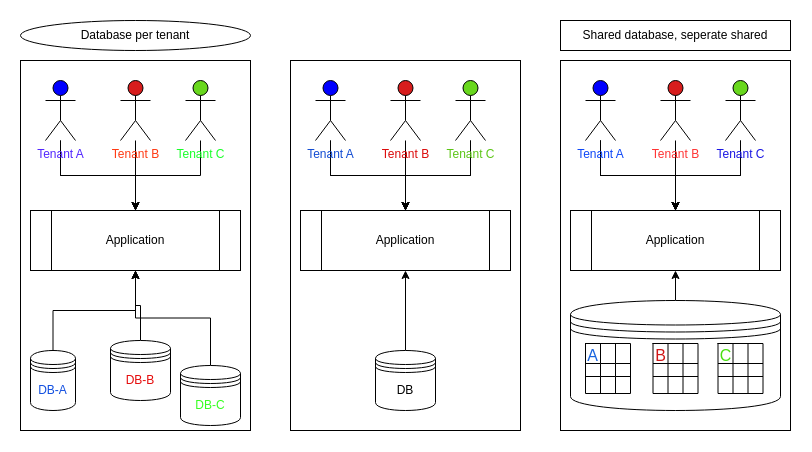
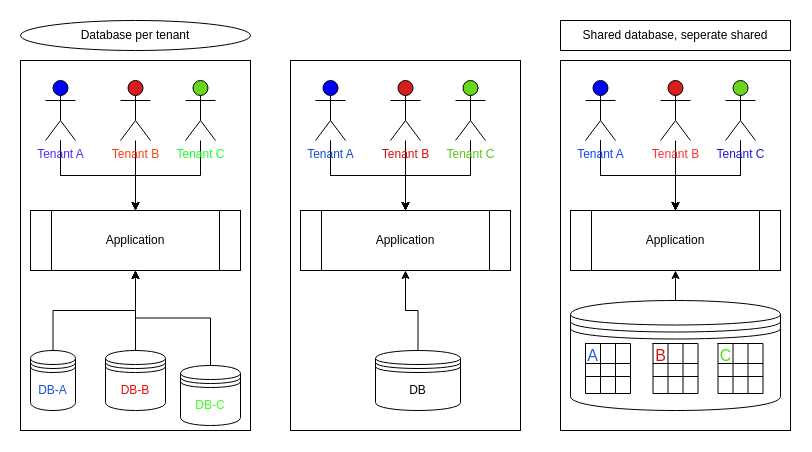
node "DB-B": moved (141, 371) -> (136, 381)
node "DB": size 60x60 -> 85x60
